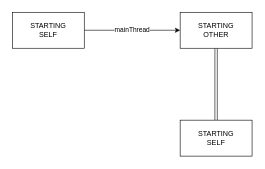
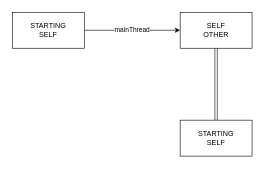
node "STARTING OTHER": label "STARTING OTHER" -> "SELF OTHER"
